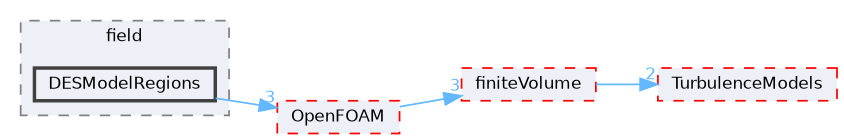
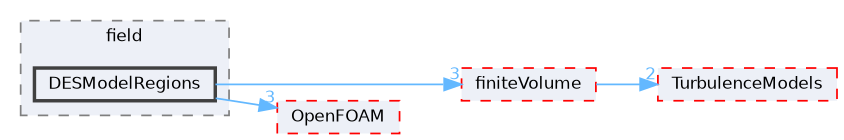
edge "OpenFOAM" -> "finiteVolume": now "DESModelRegions" -> "finiteVolume"
